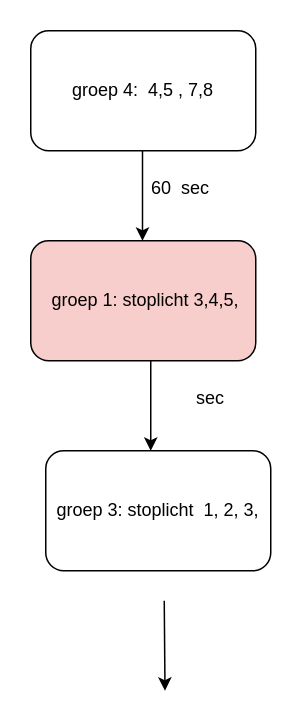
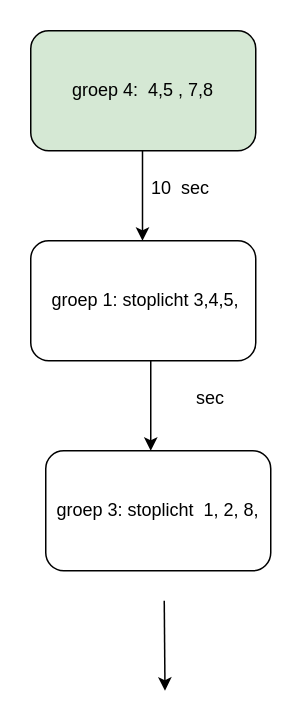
node "groep 4: 4,5 , 7,8": fillcolor #ffffff -> #d5e8d4
node "60 sec": label "60 sec" -> "10 sec"
node "groep 1: stoplicht 3,4,5,": fillcolor #f8cecc -> #ffffff
node "groep 3: stoplicht 1, 2, 3,": label "groep 3: stoplicht 1, 2, 3," -> "groep 3: stoplicht 1, 2, 8,"
